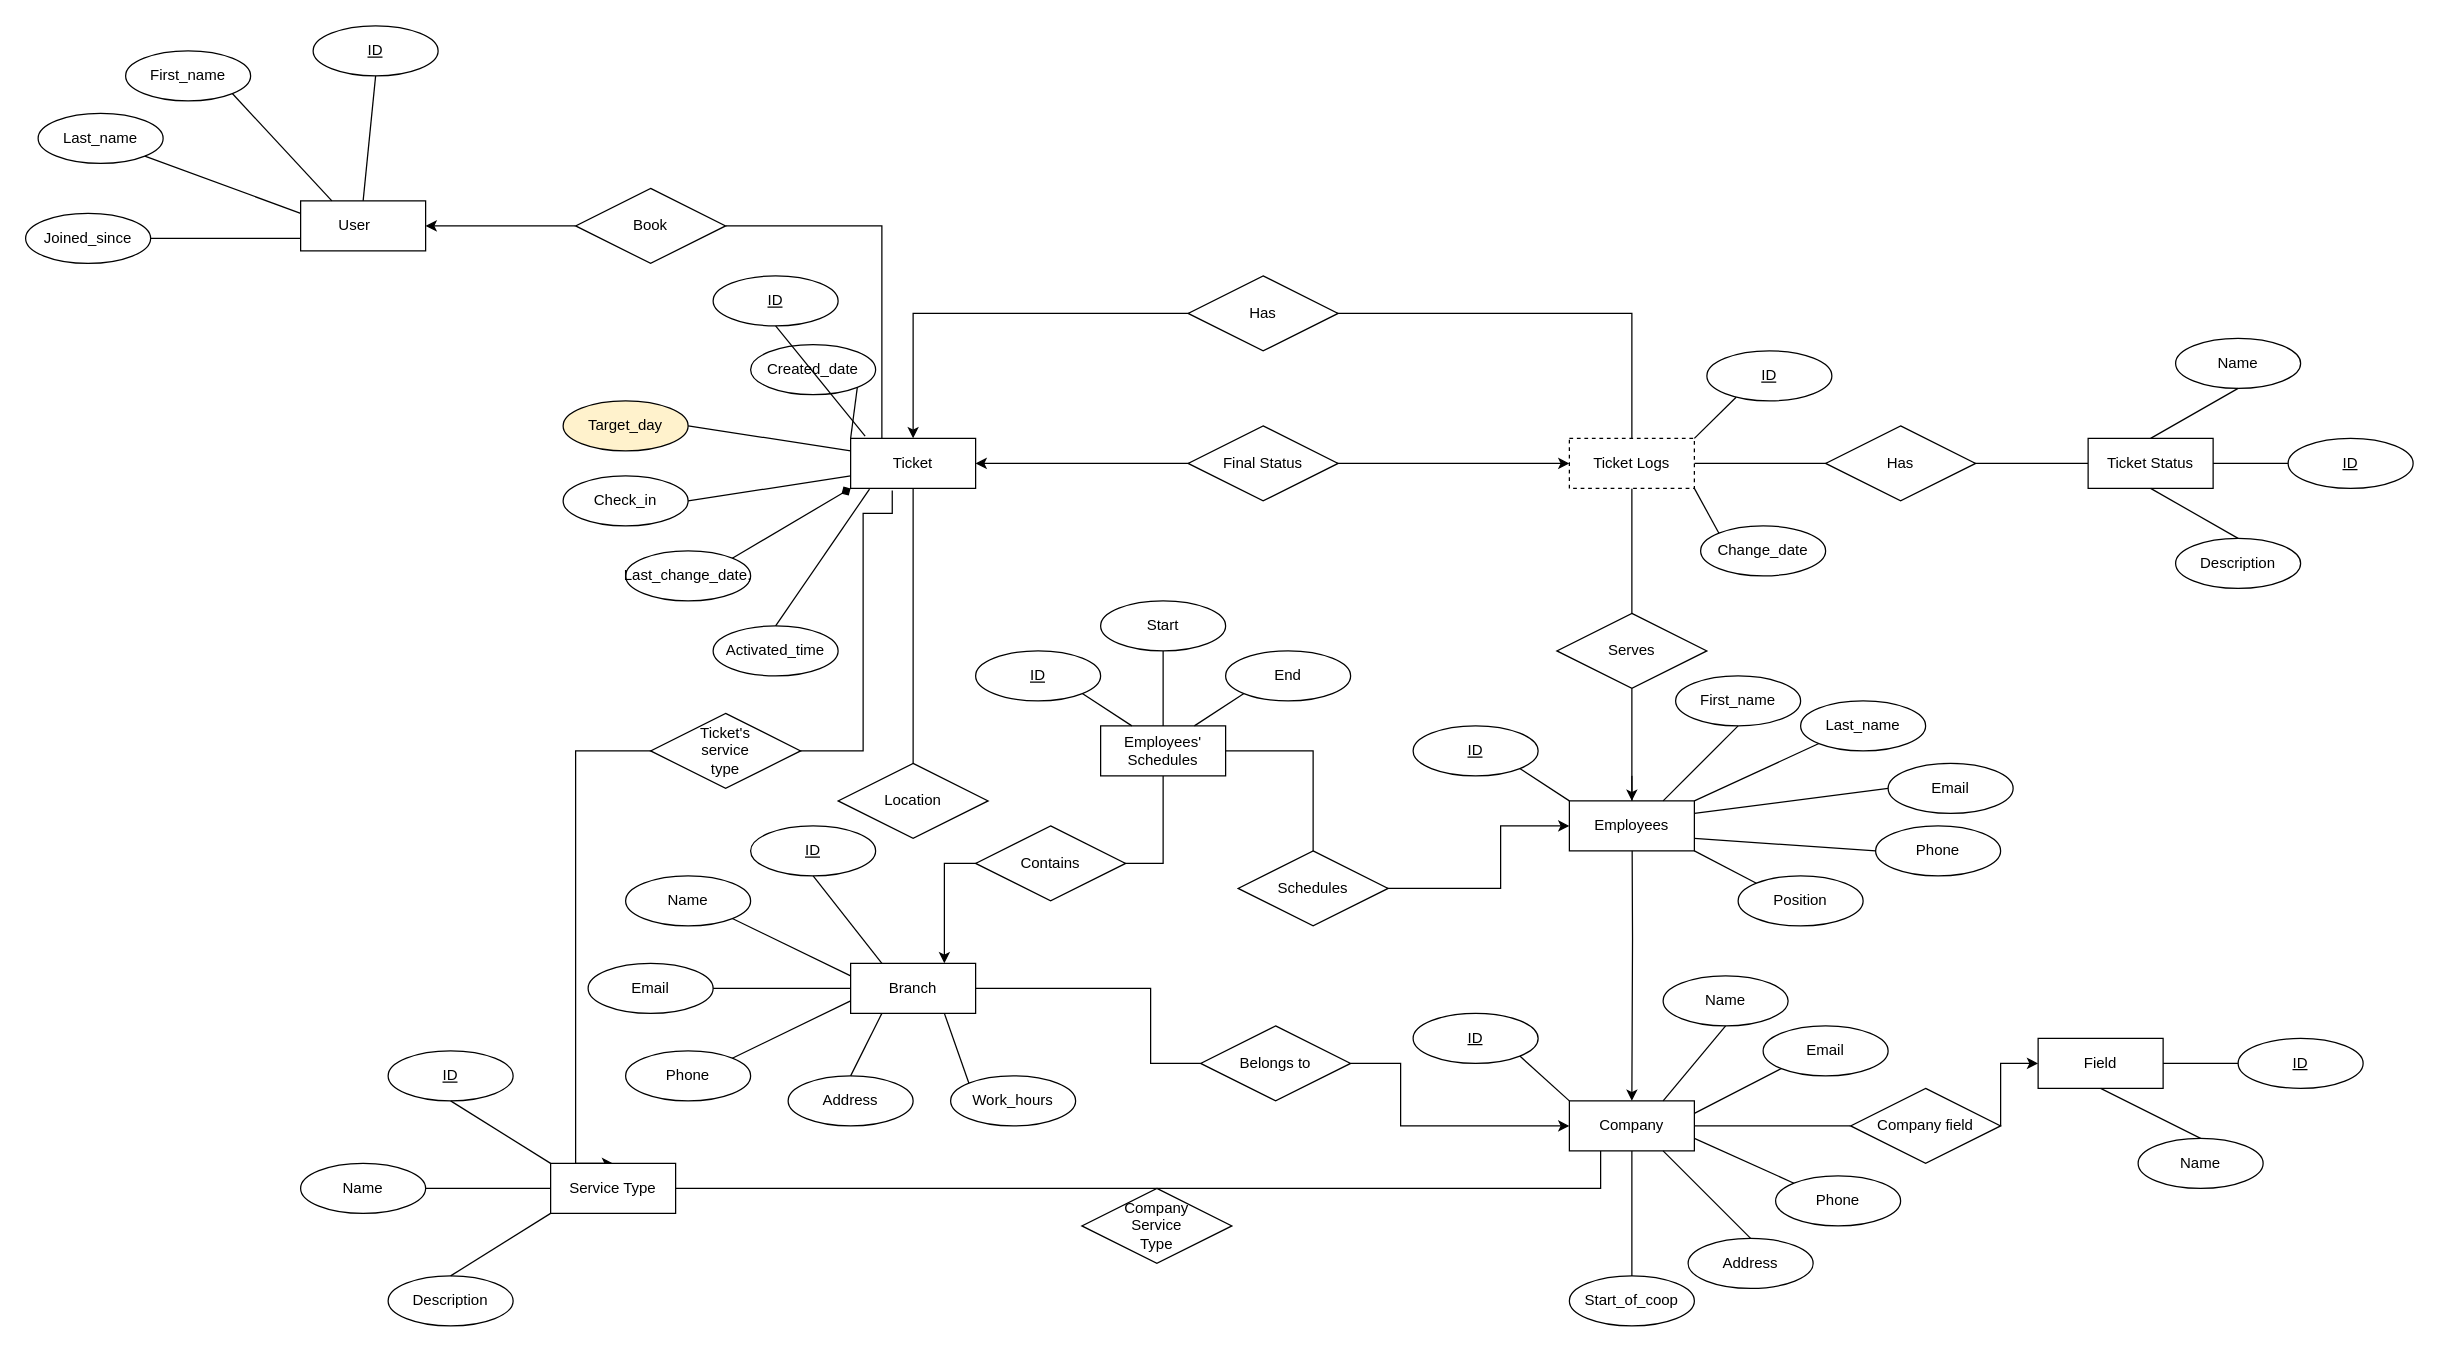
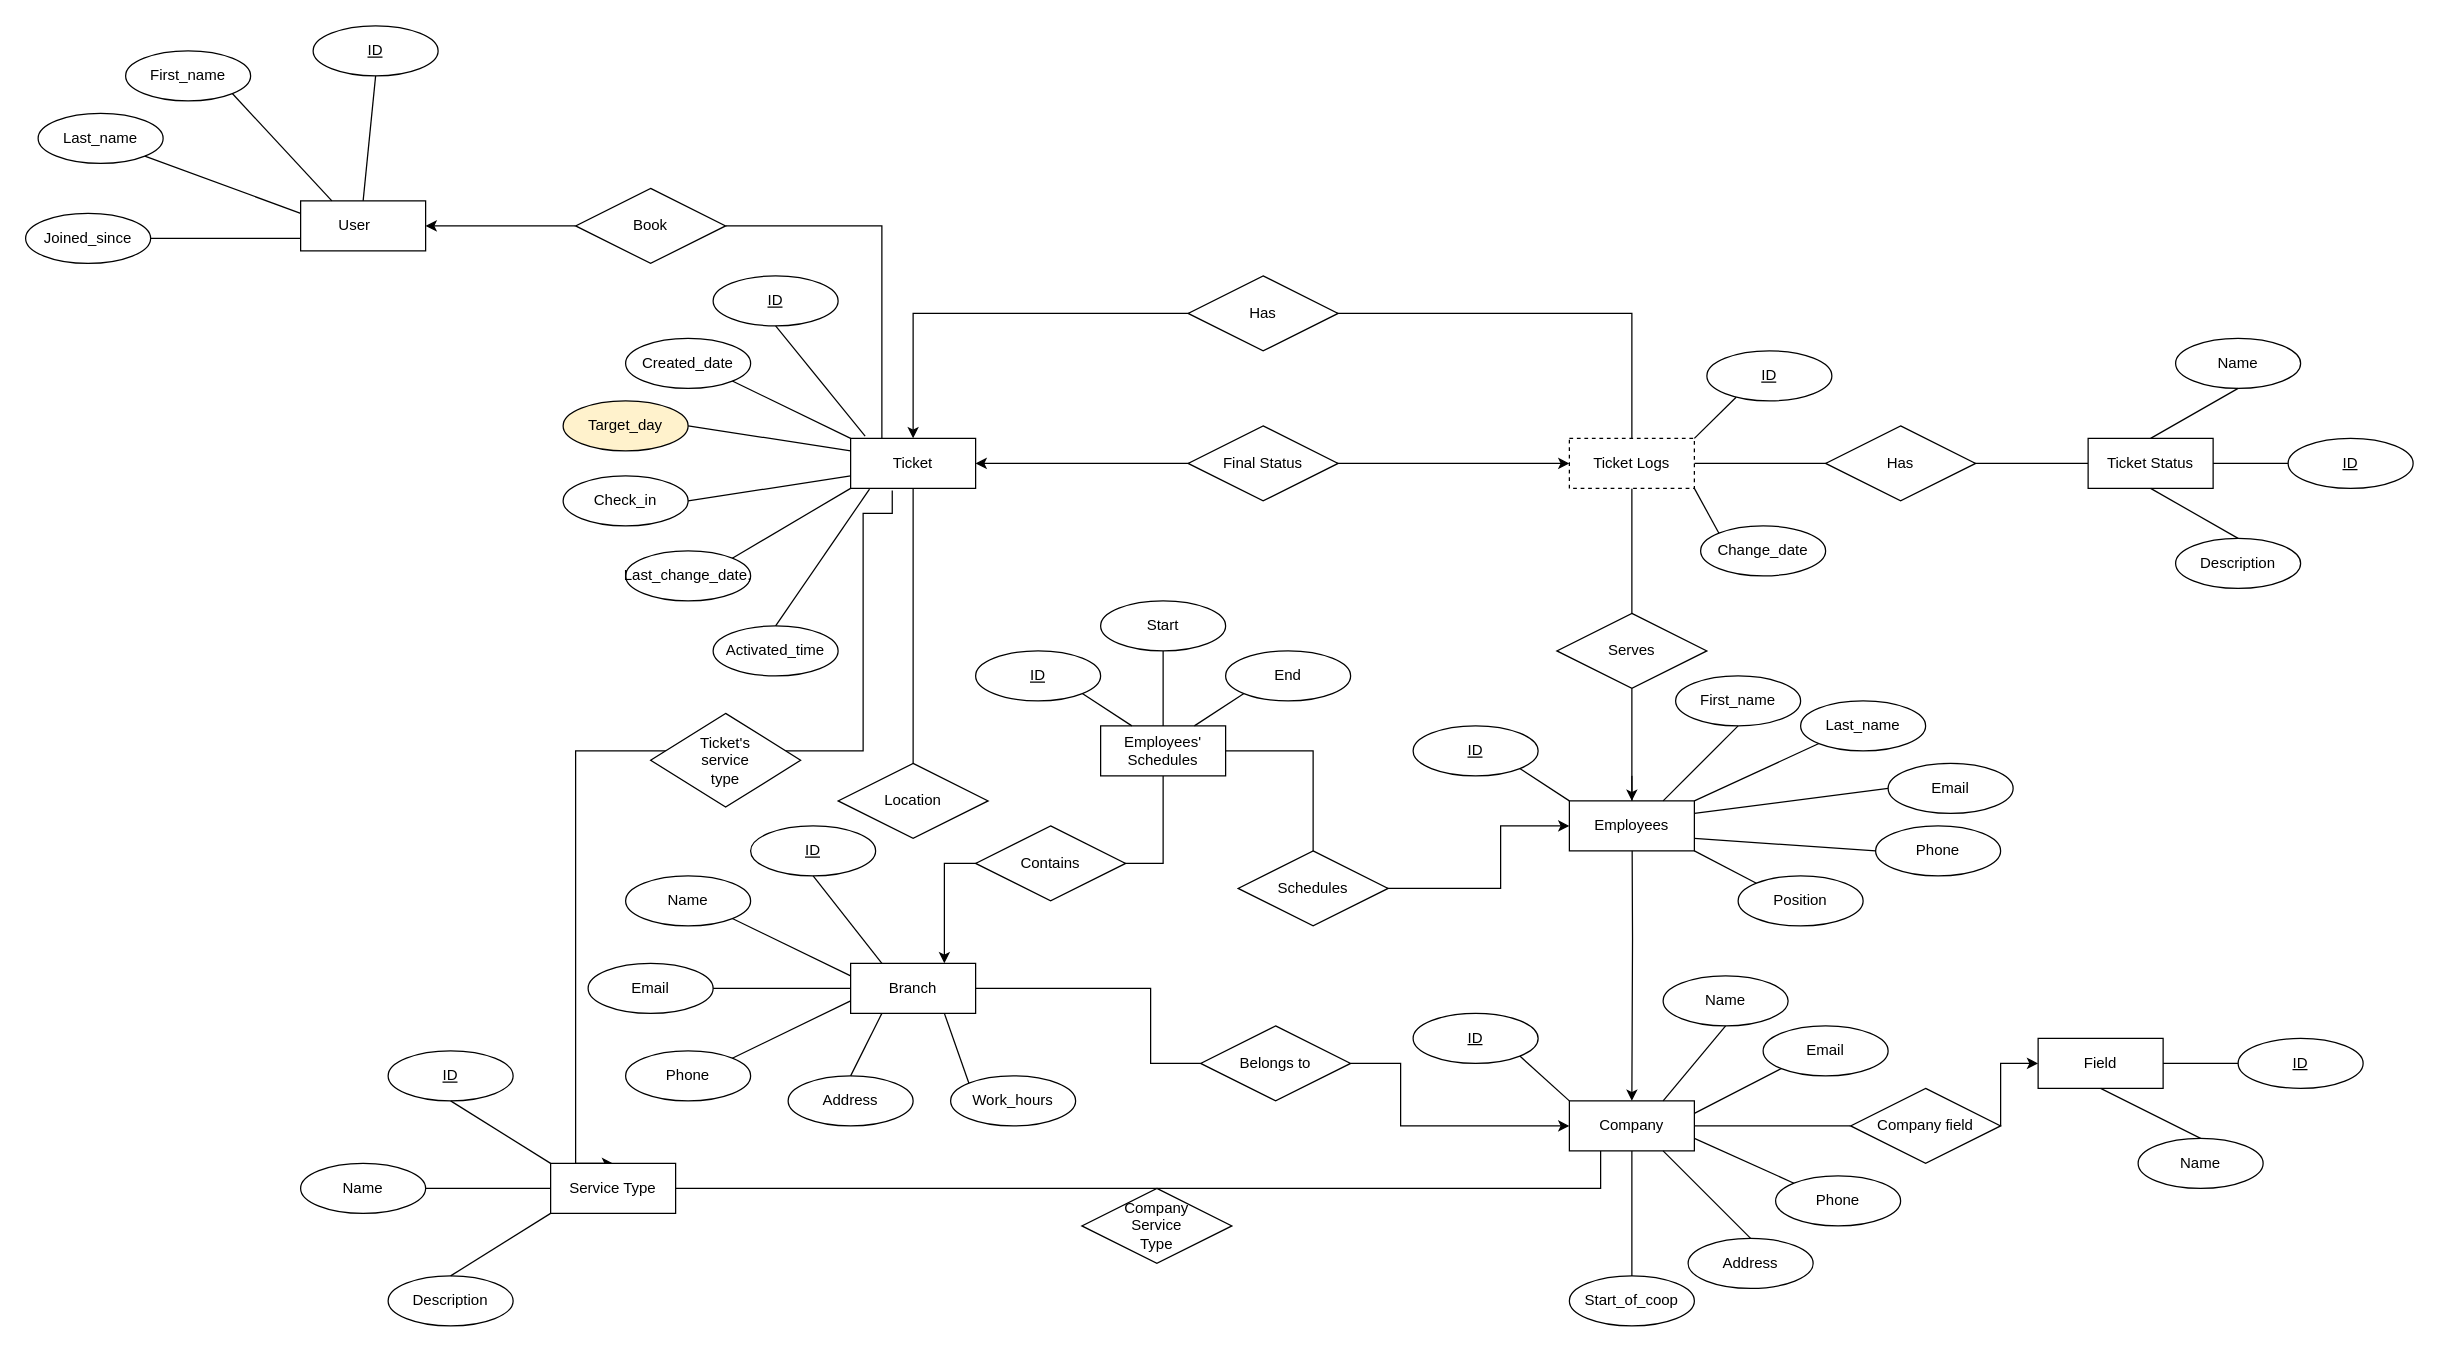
node "Created_date": moved (813, 369) -> (688, 363)
edge "Last_change_date," -> "Ticket": arrowhead diamond -> none
node "Ticket's service type": size 150x75 -> 150x94
